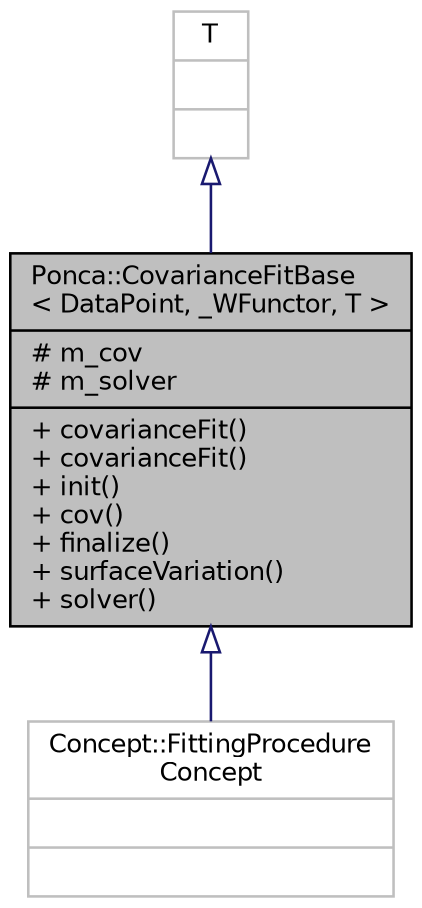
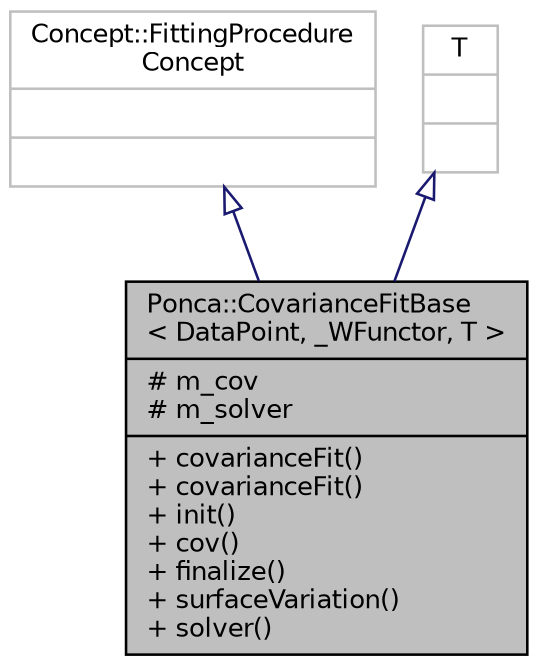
edge "Concept::FittingProcedure" -> "Ponca::CovarianceFitBase": reversed
